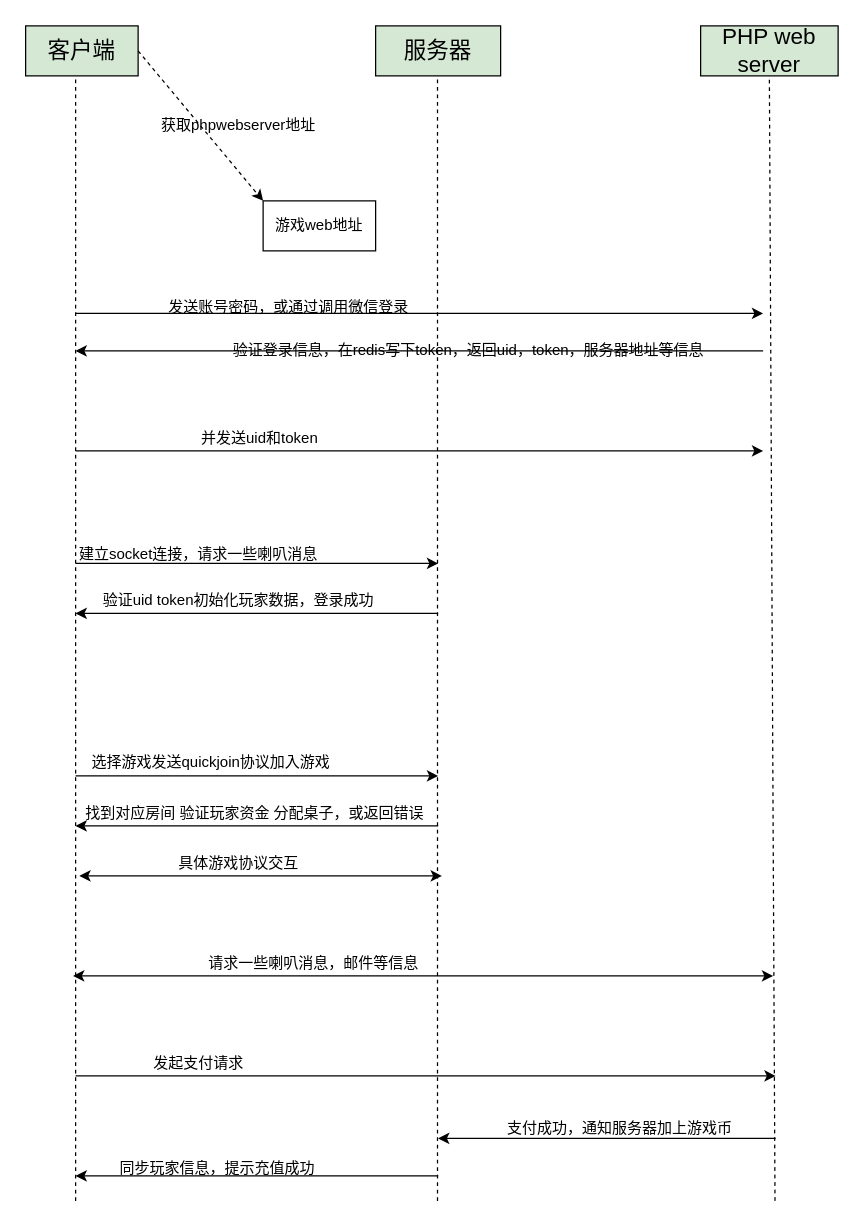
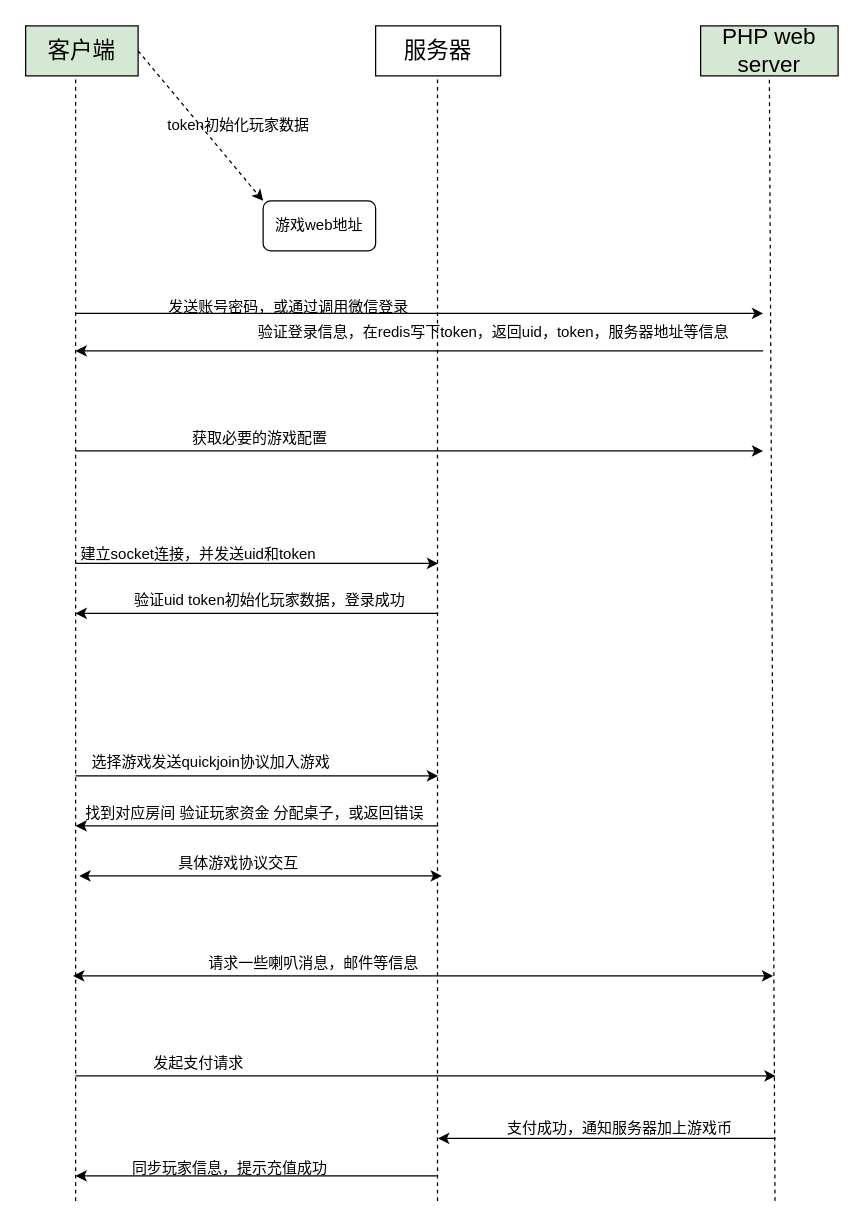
node "服务器": fillcolor #d5e8d4 -> #ffffff
node "获取phpwebserver地址": label "获取phpwebserver地址" -> "token初始化玩家数据"
node "游戏web地址": shape rectangle -> rounded rectangle
node "验证登录信息，在redis写下token，返回uid，token，服务器地址等信息": moved (468, 351) -> (493, 332)
node "并发送uid和token": label "并发送uid和token" -> "获取必要的游戏配置"
node "建立socket连接，请求一些喇叭消息": label "建立socket连接，请求一些喇叭消息" -> "建立socket连接，并发送uid和token"
node "验证uid token初始化玩家数据，登录成功": moved (238, 601) -> (269, 601)
node "同步玩家信息，提示充值成功": moved (217, 1168) -> (229, 1168)
